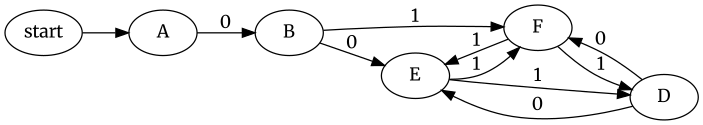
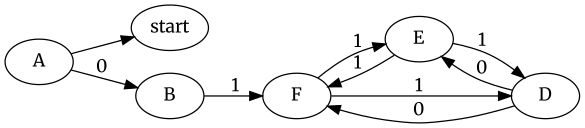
edge "start" -> "A": reversed
edge "B" -> "E": removed, label "0"
